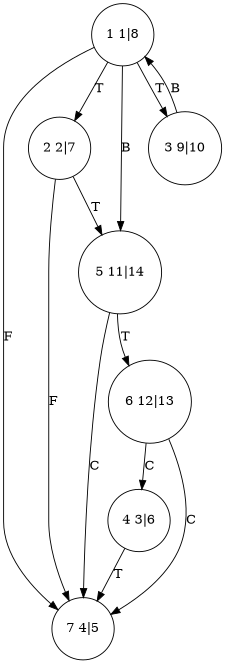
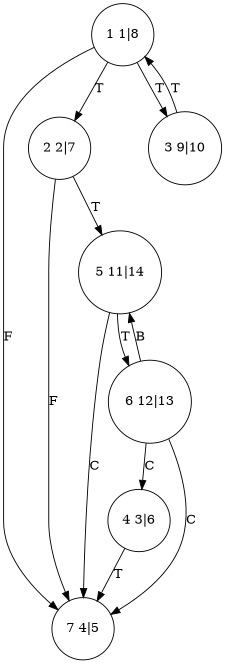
edge "3 9|10" -> "1 1|8": label "B" -> "T"
edge "1 1|8" -> "5 11|14": now "6 12|13" -> "5 11|14"
